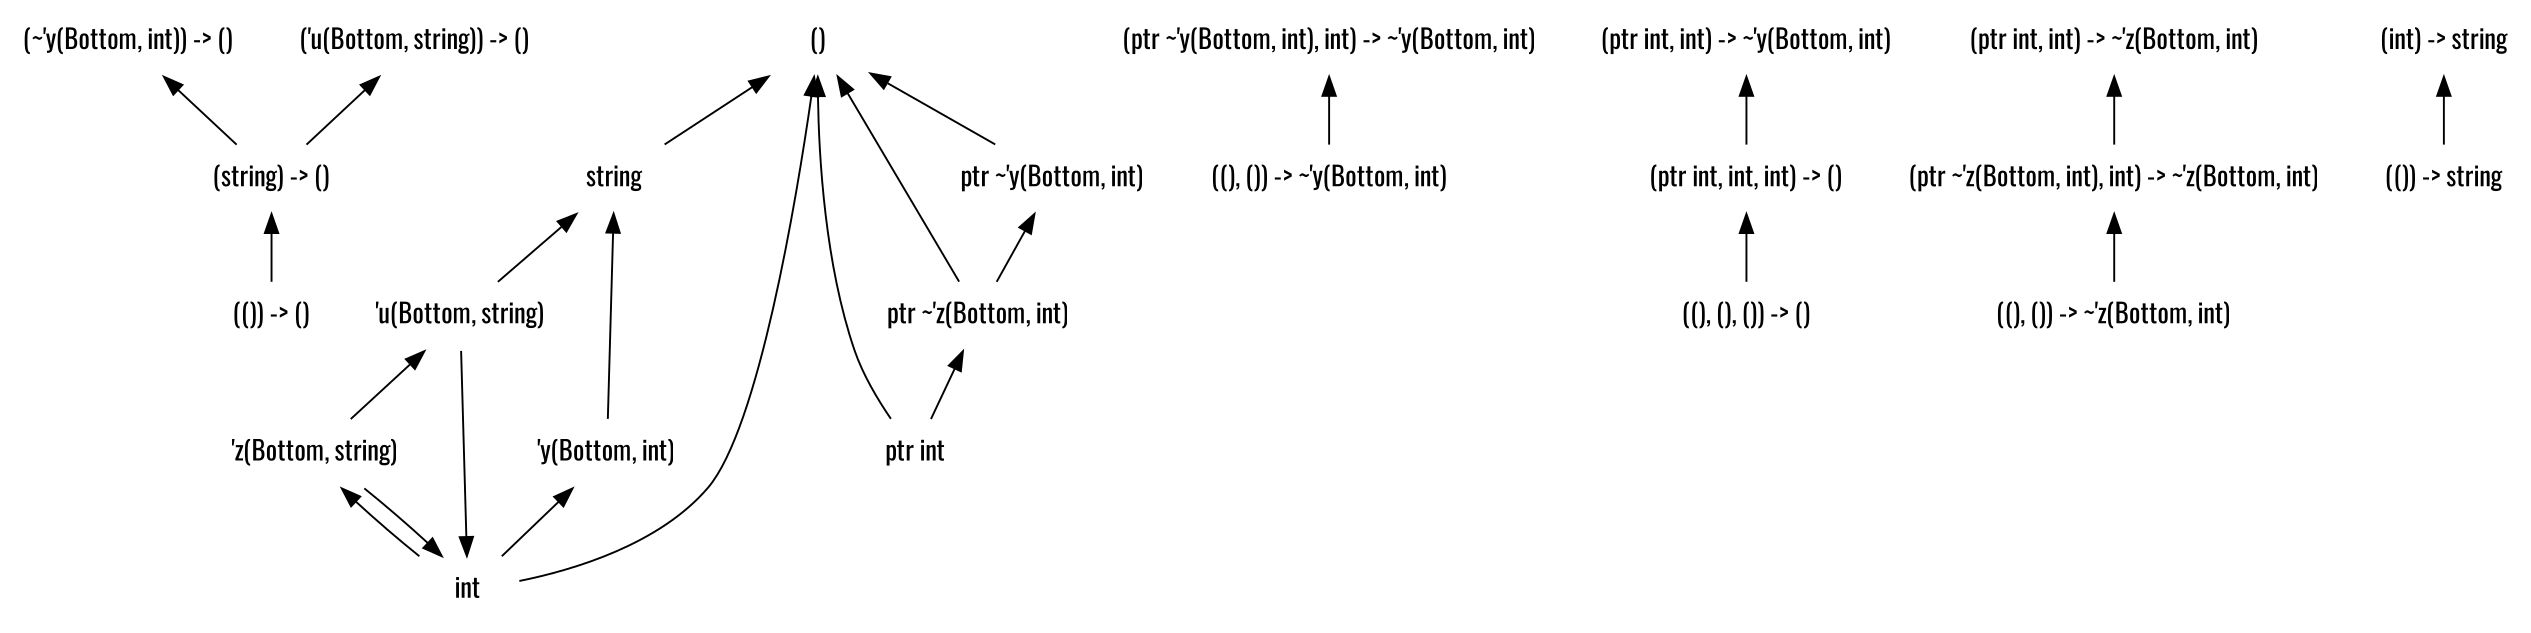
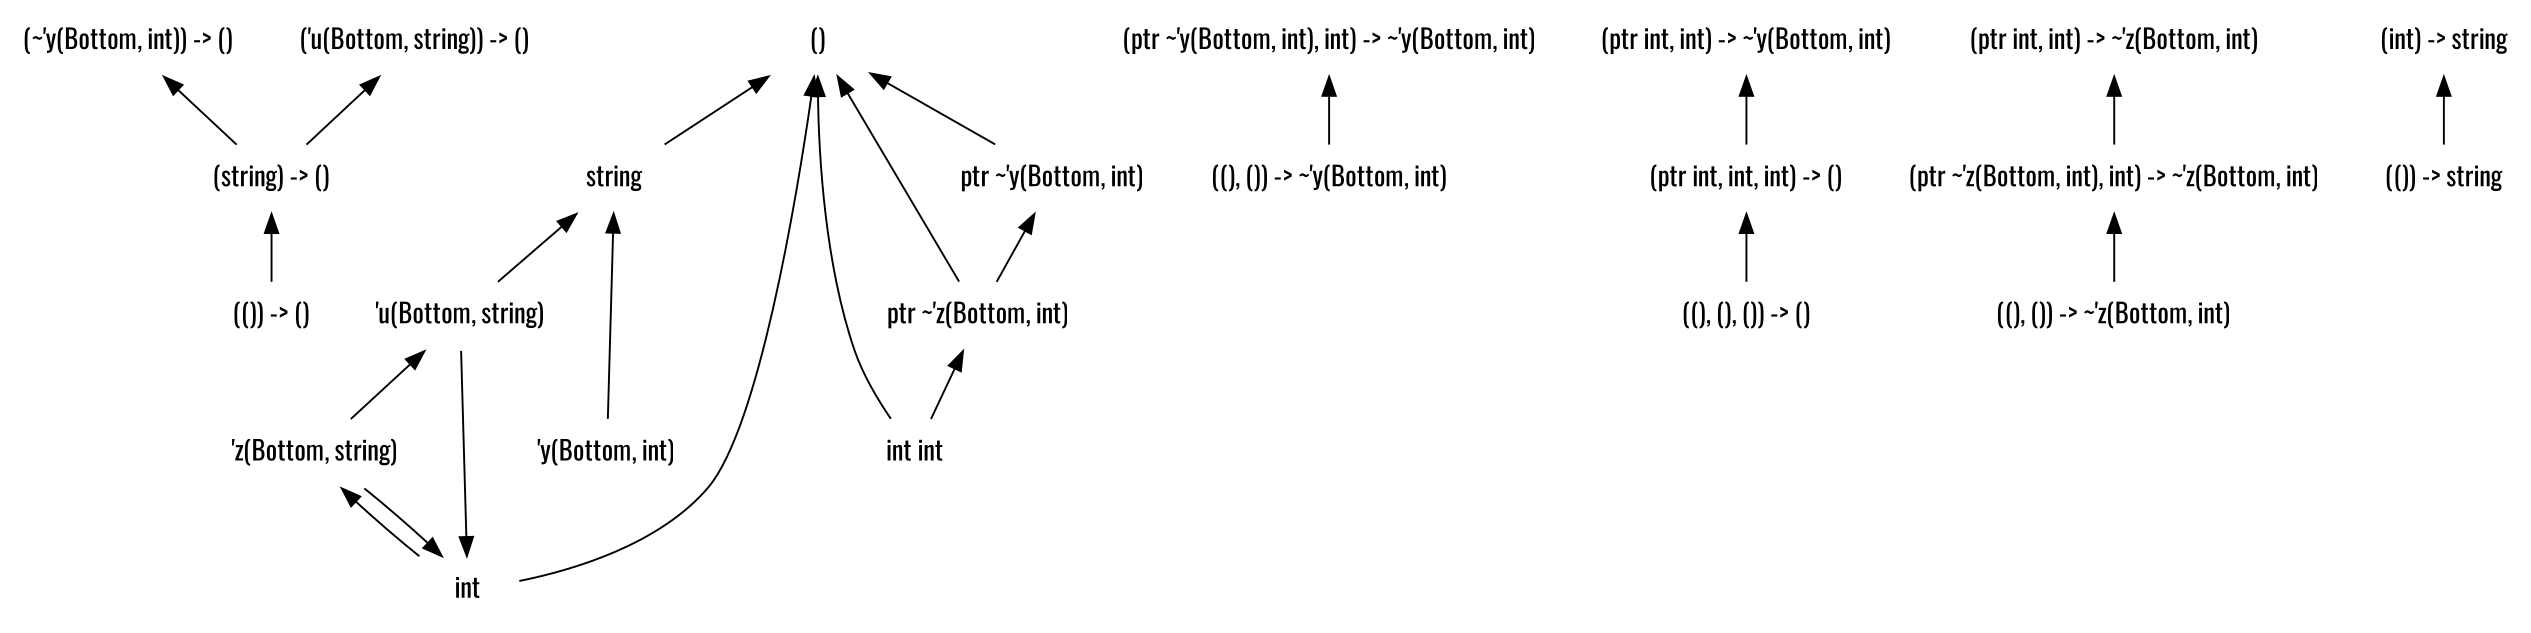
node "ptr int": label "ptr int" -> "int int"
edge "int" -> "'y(Bottom, int)": removed
